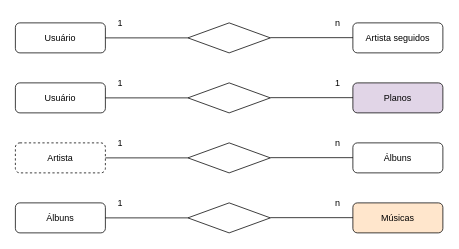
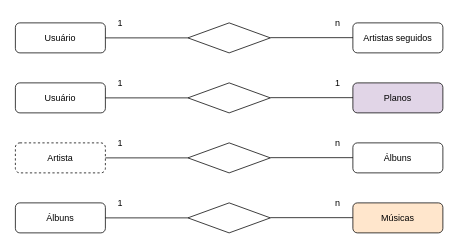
node "Artista seguidos": label "Artista seguidos" -> "Artistas seguidos"
